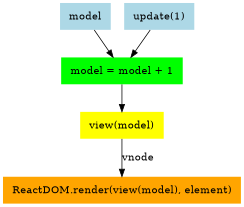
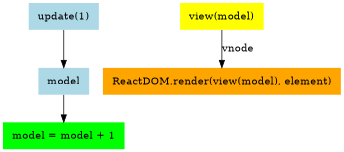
edge "update(1)" -> "model = model + 1": now "update(1)" -> "model"
edge "model = model + 1" -> "view(model)": removed
